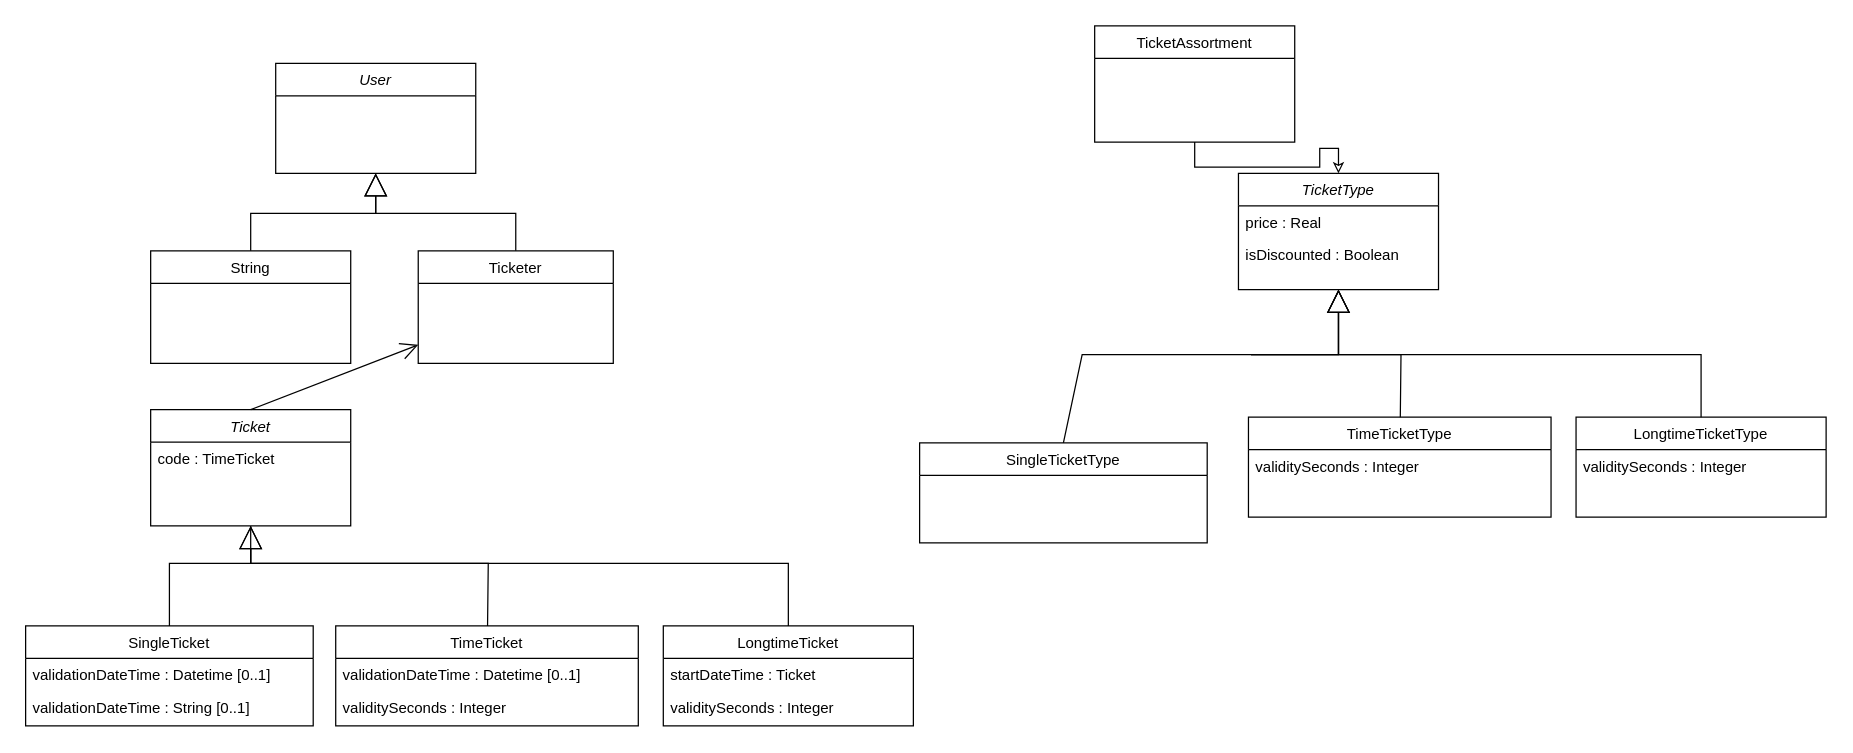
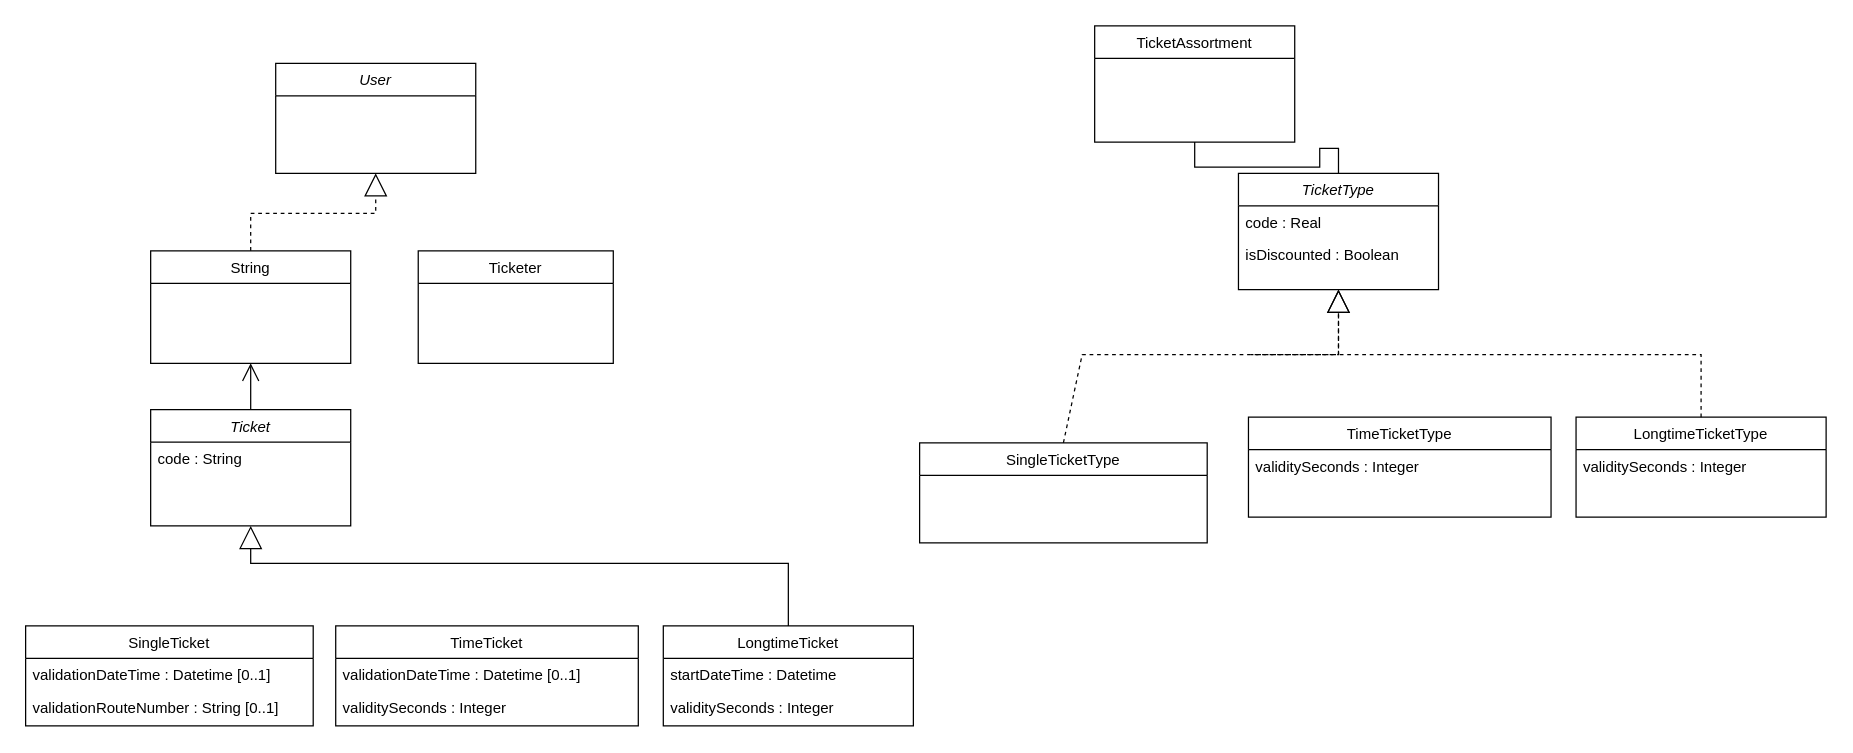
edge "TicketAssortment" -> "TicketType": arrowhead classic -> none
edge "String" -> "User": style solid -> dashed
edge "Ticketer" -> "User": removed
node "price : Real": label "price : Real" -> "code : Real"
edge "SingleTicketType" -> "TicketType": style solid -> dashed
edge "LongtimeTicketType" -> "TicketType": style solid -> dashed
edge "Ticket" -> "Ticketer": now "Ticket" -> "String"
edge "TimeTicketType" -> "TicketType": removed
node "code : TimeTicket": label "code : TimeTicket" -> "code : String"
edge "Ticket" -- "LongtimeTicket": arrowhead none -> block
edge "SingleTicket" -> "Ticket": removed
edge "TimeTicket" -> "Ticket": removed
node "startDateTime : Ticket": label "startDateTime : Ticket" -> "startDateTime : Datetime"
node "validationDateTime : String [0..1]": label "validationDateTime : String [0..1]" -> "validationRouteNumber : String [0..1]"
